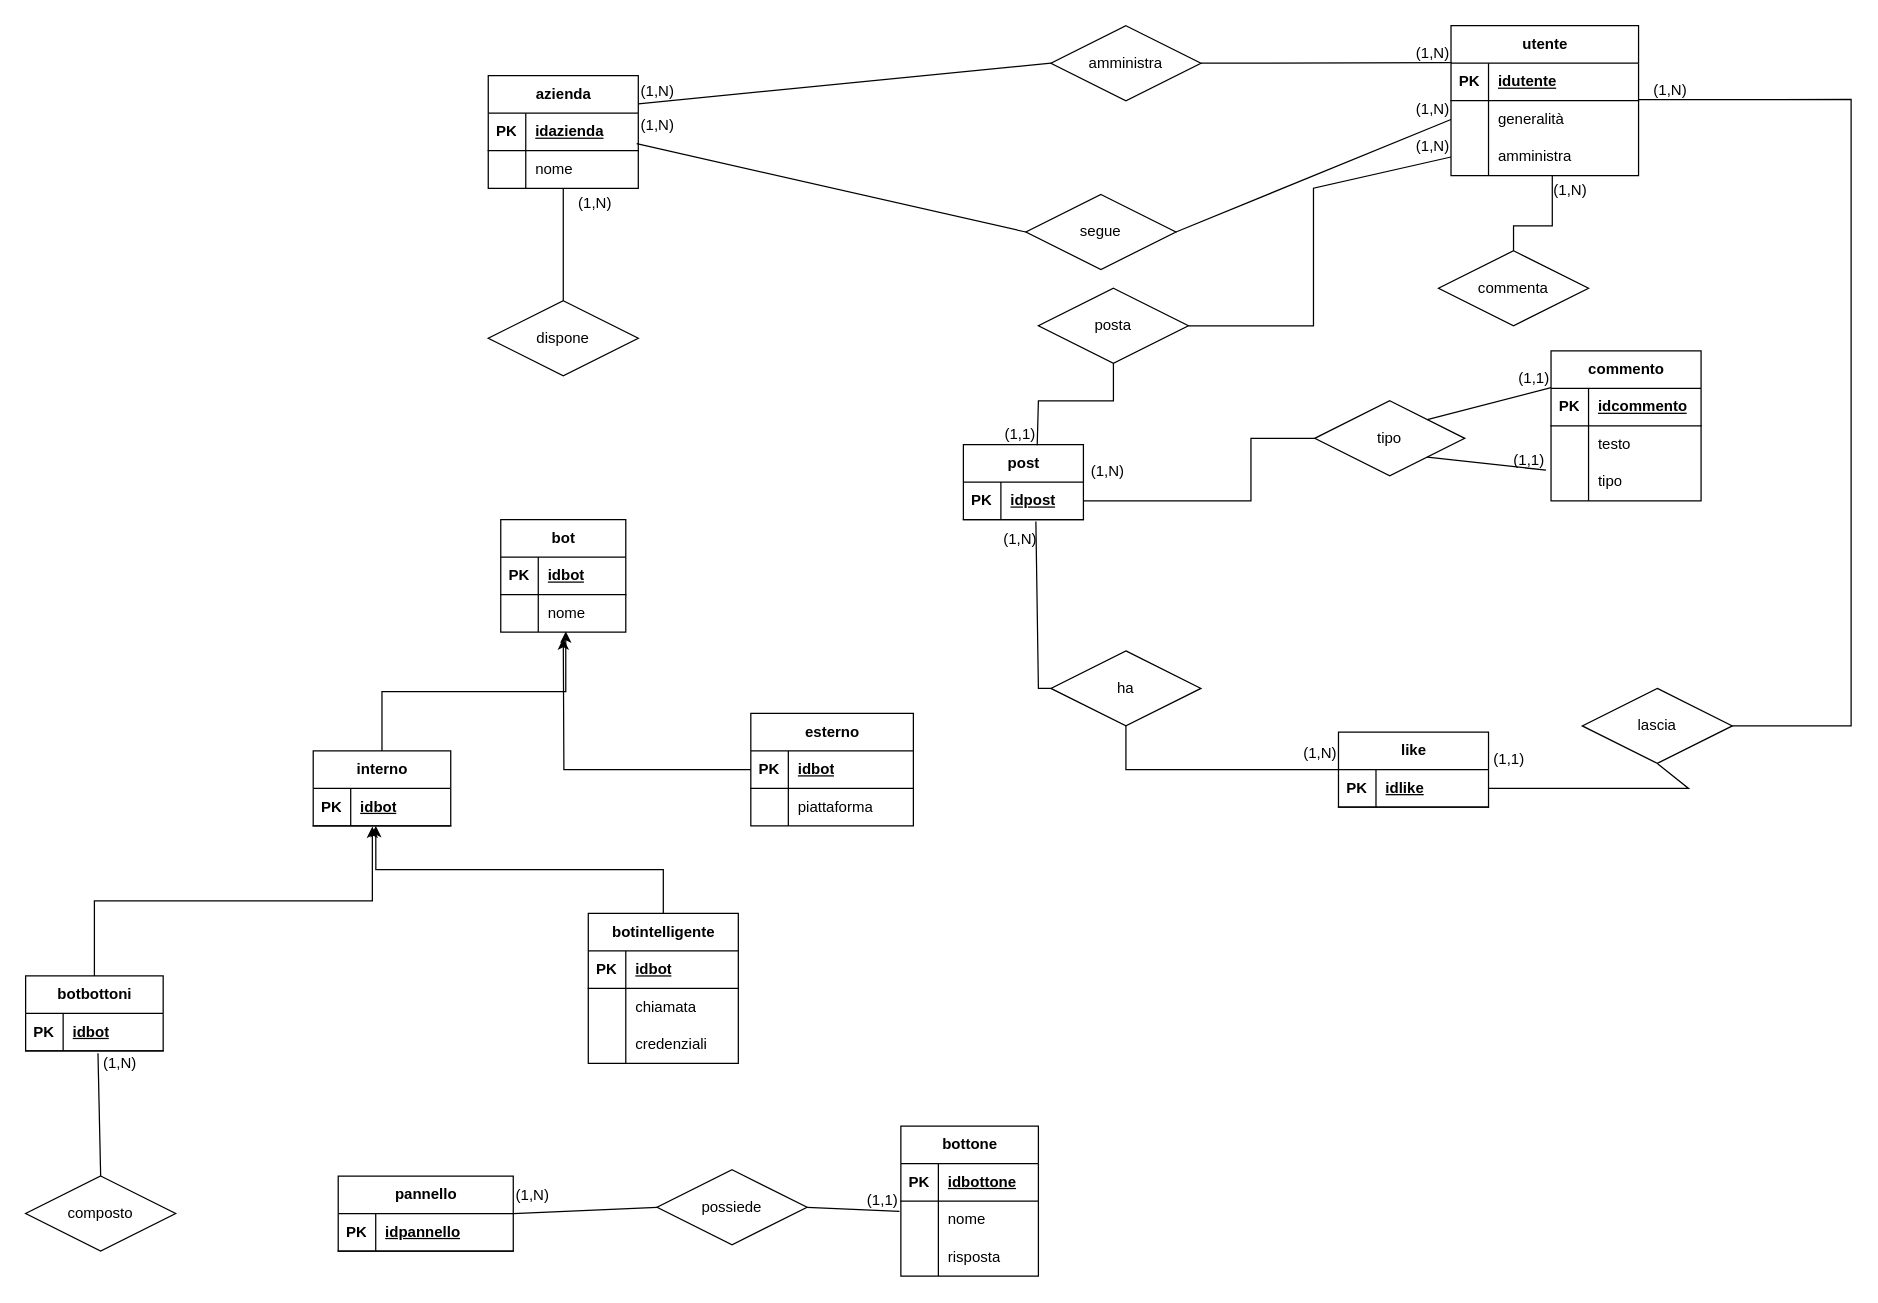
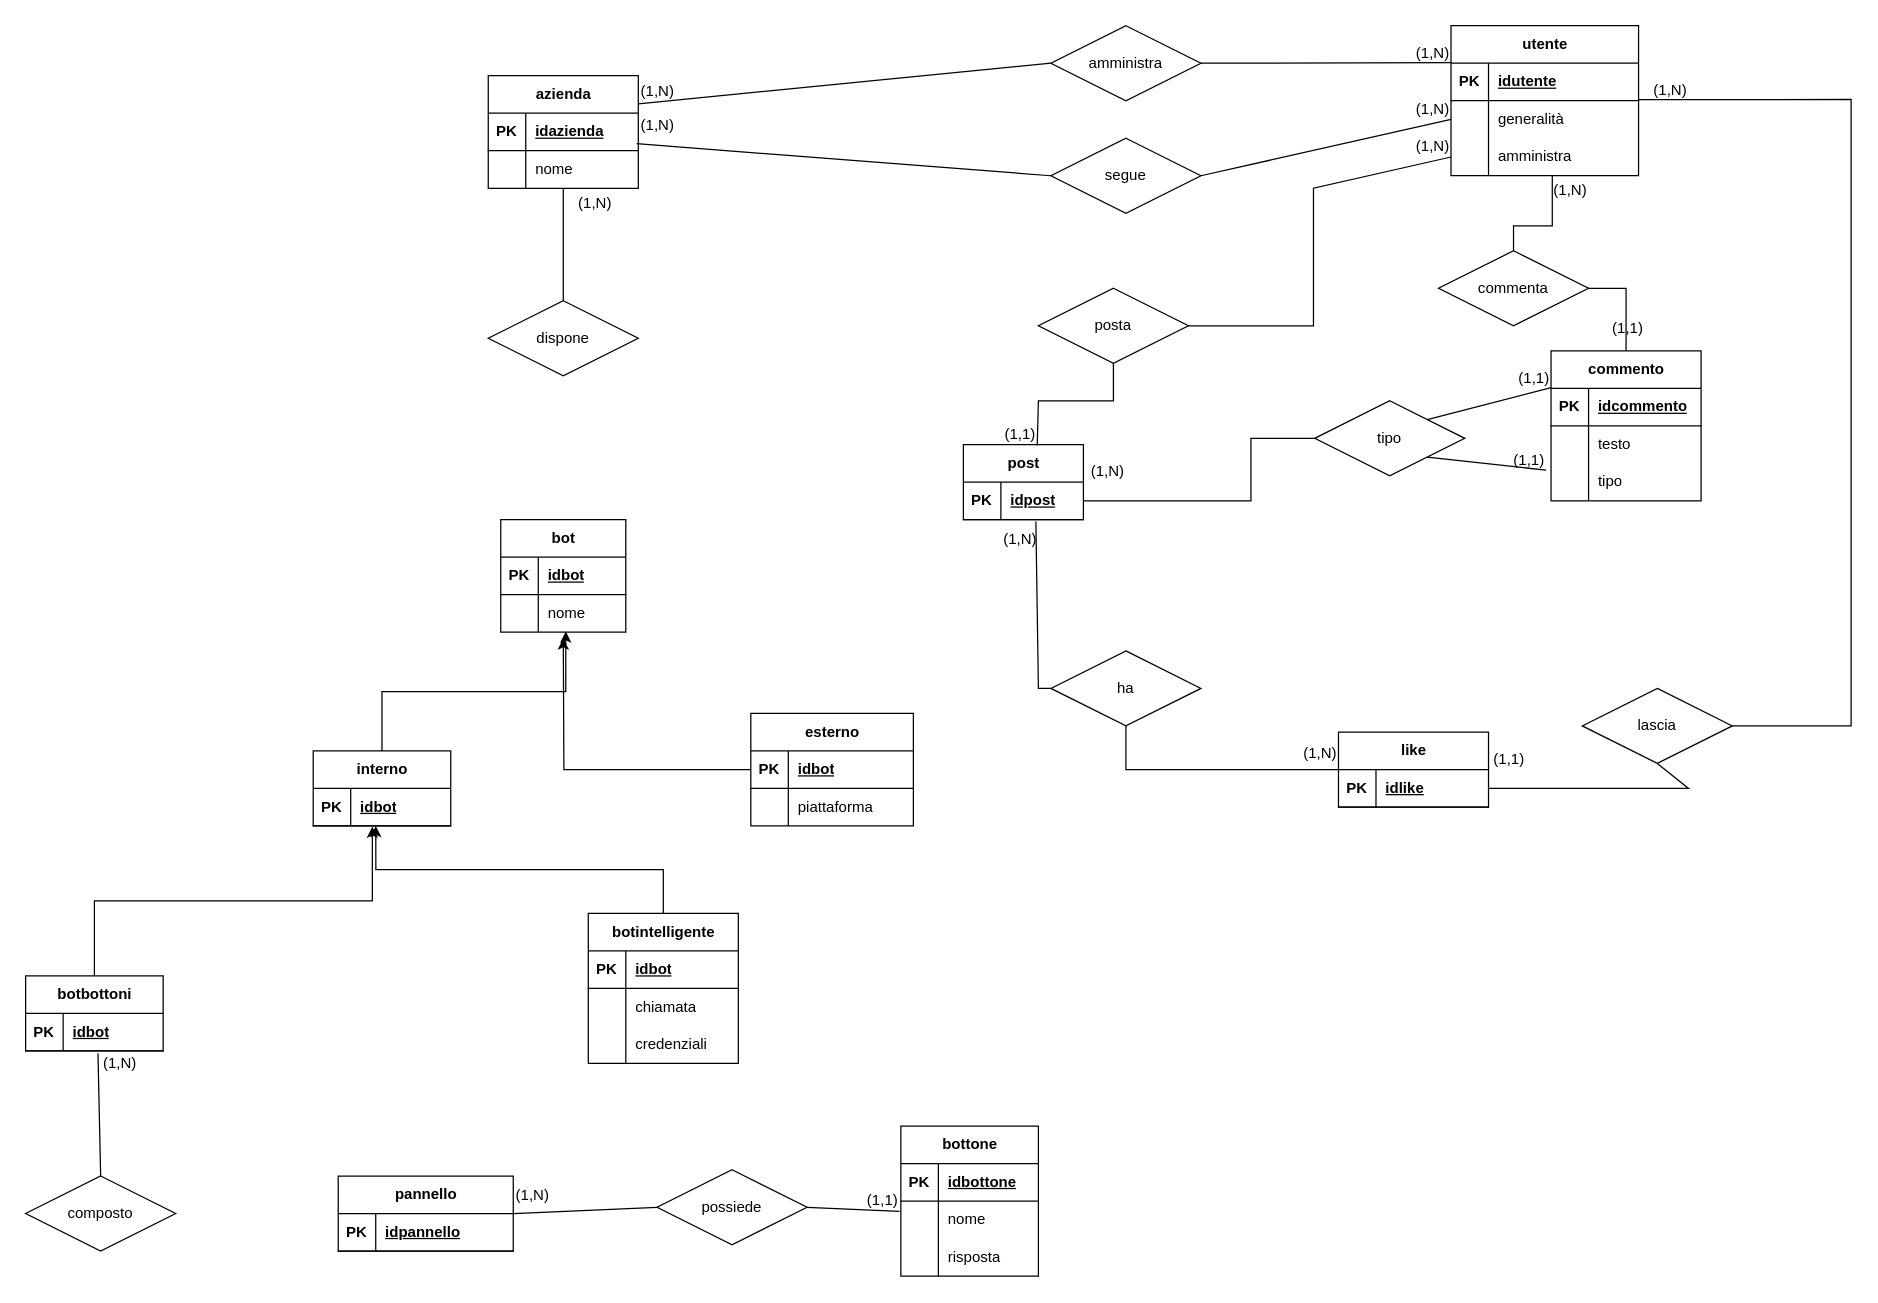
node "segue": moved (1101, 232) -> (1126, 176)
edge "commenta" -- "commento": added, label "(1,1)"
